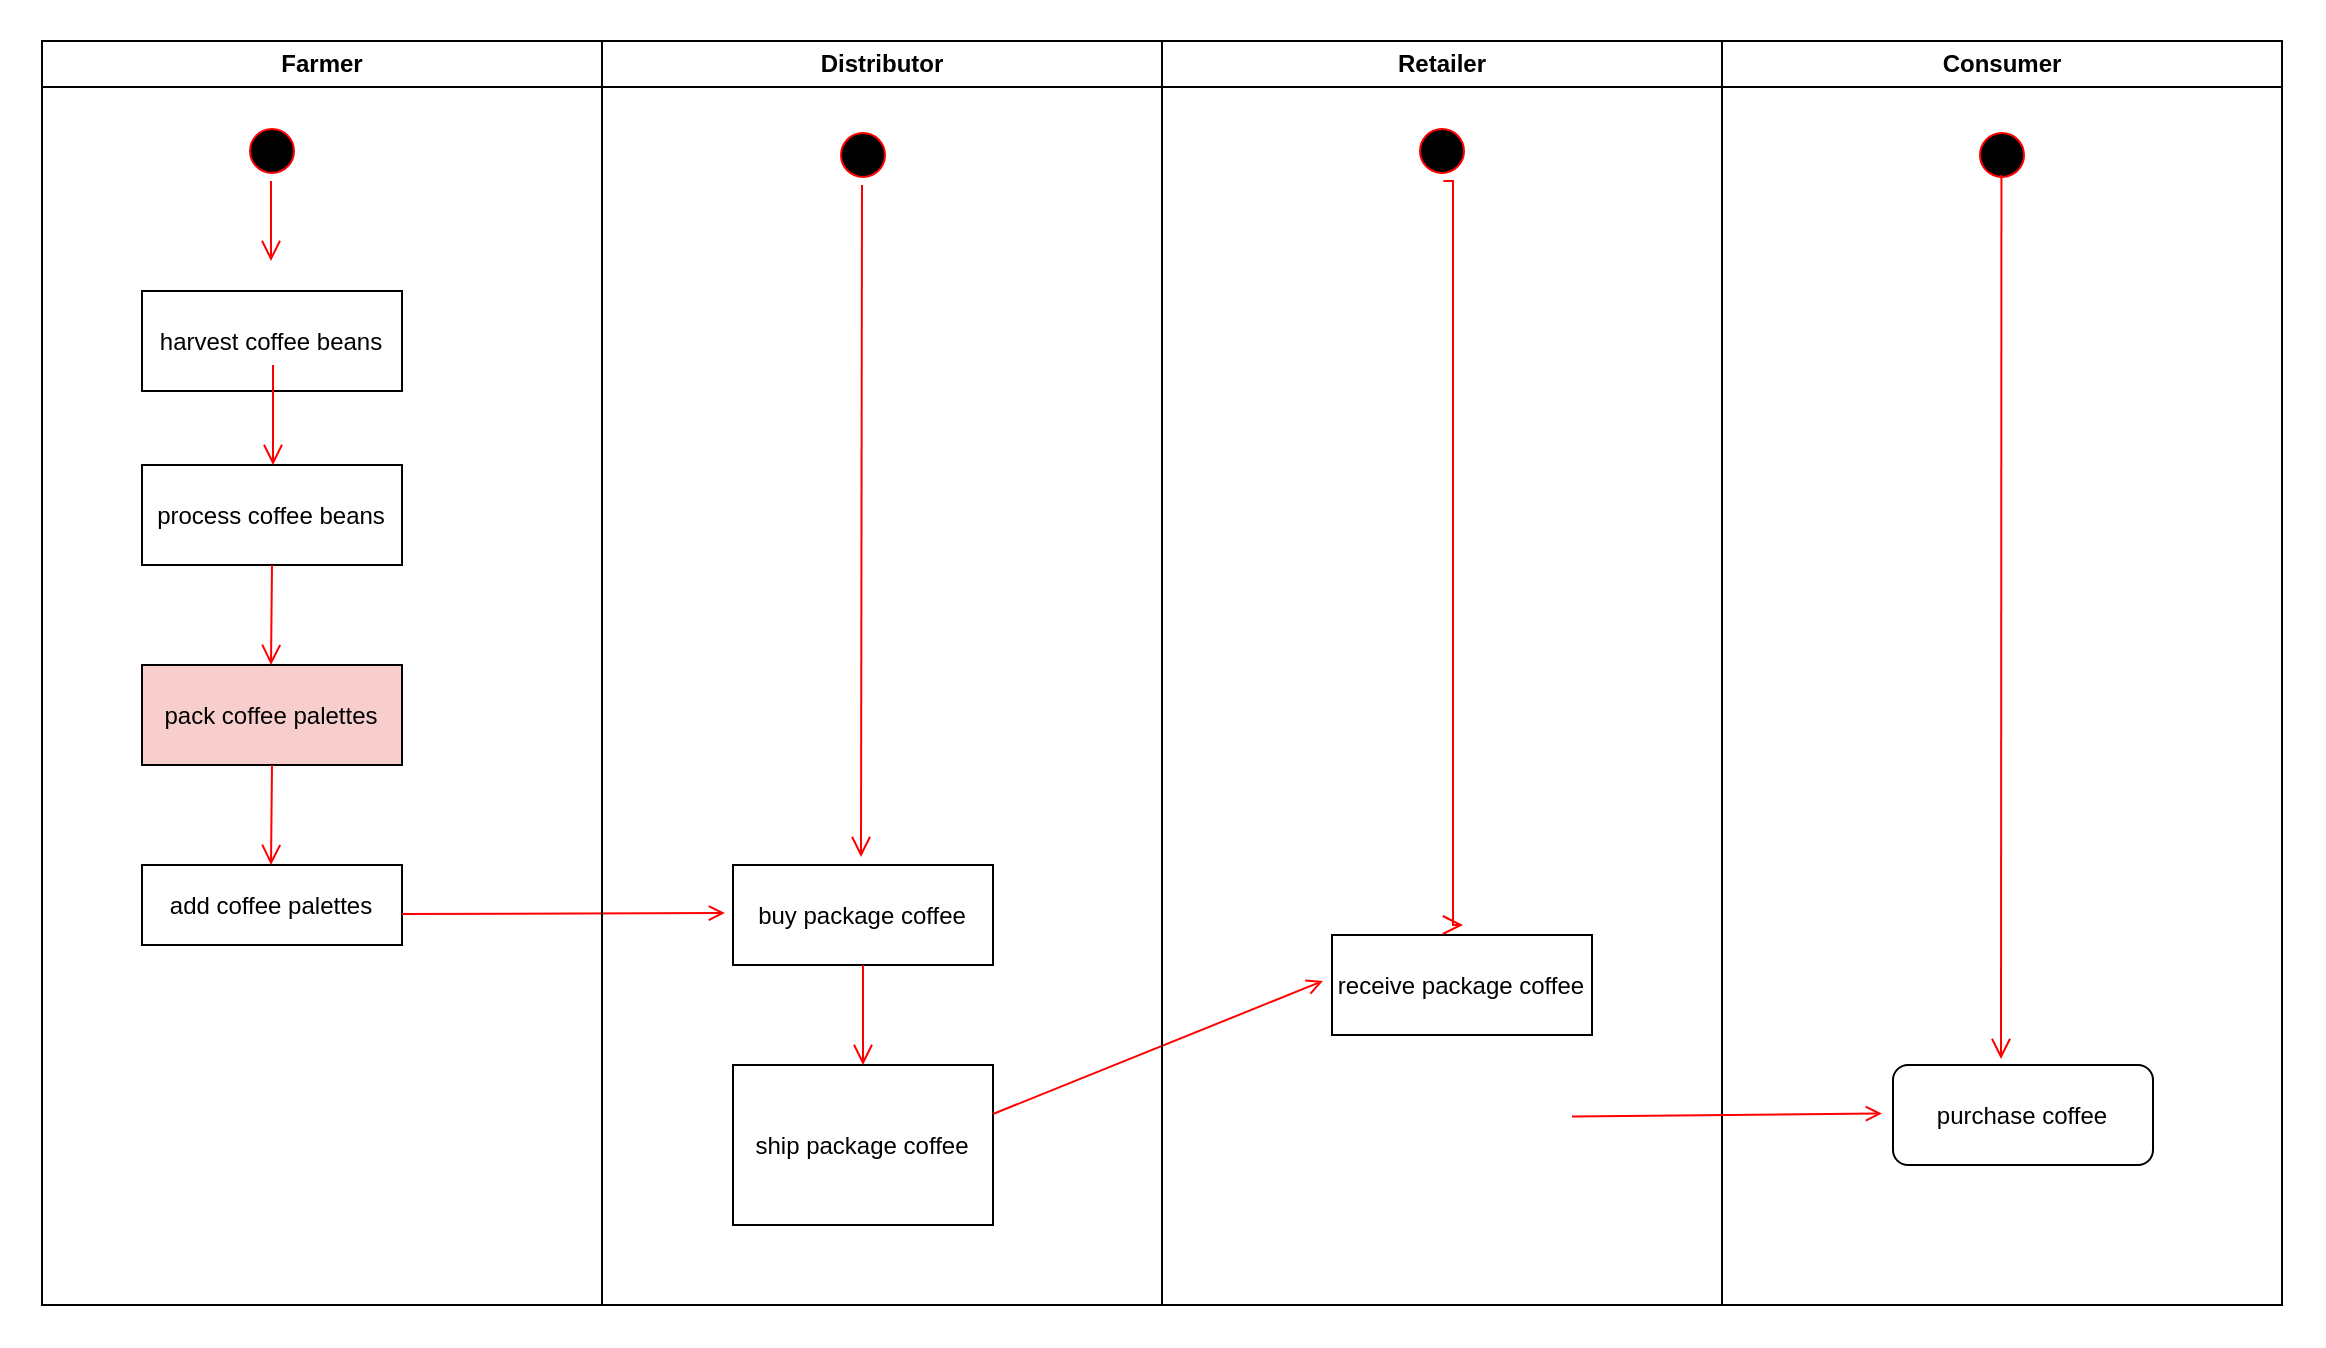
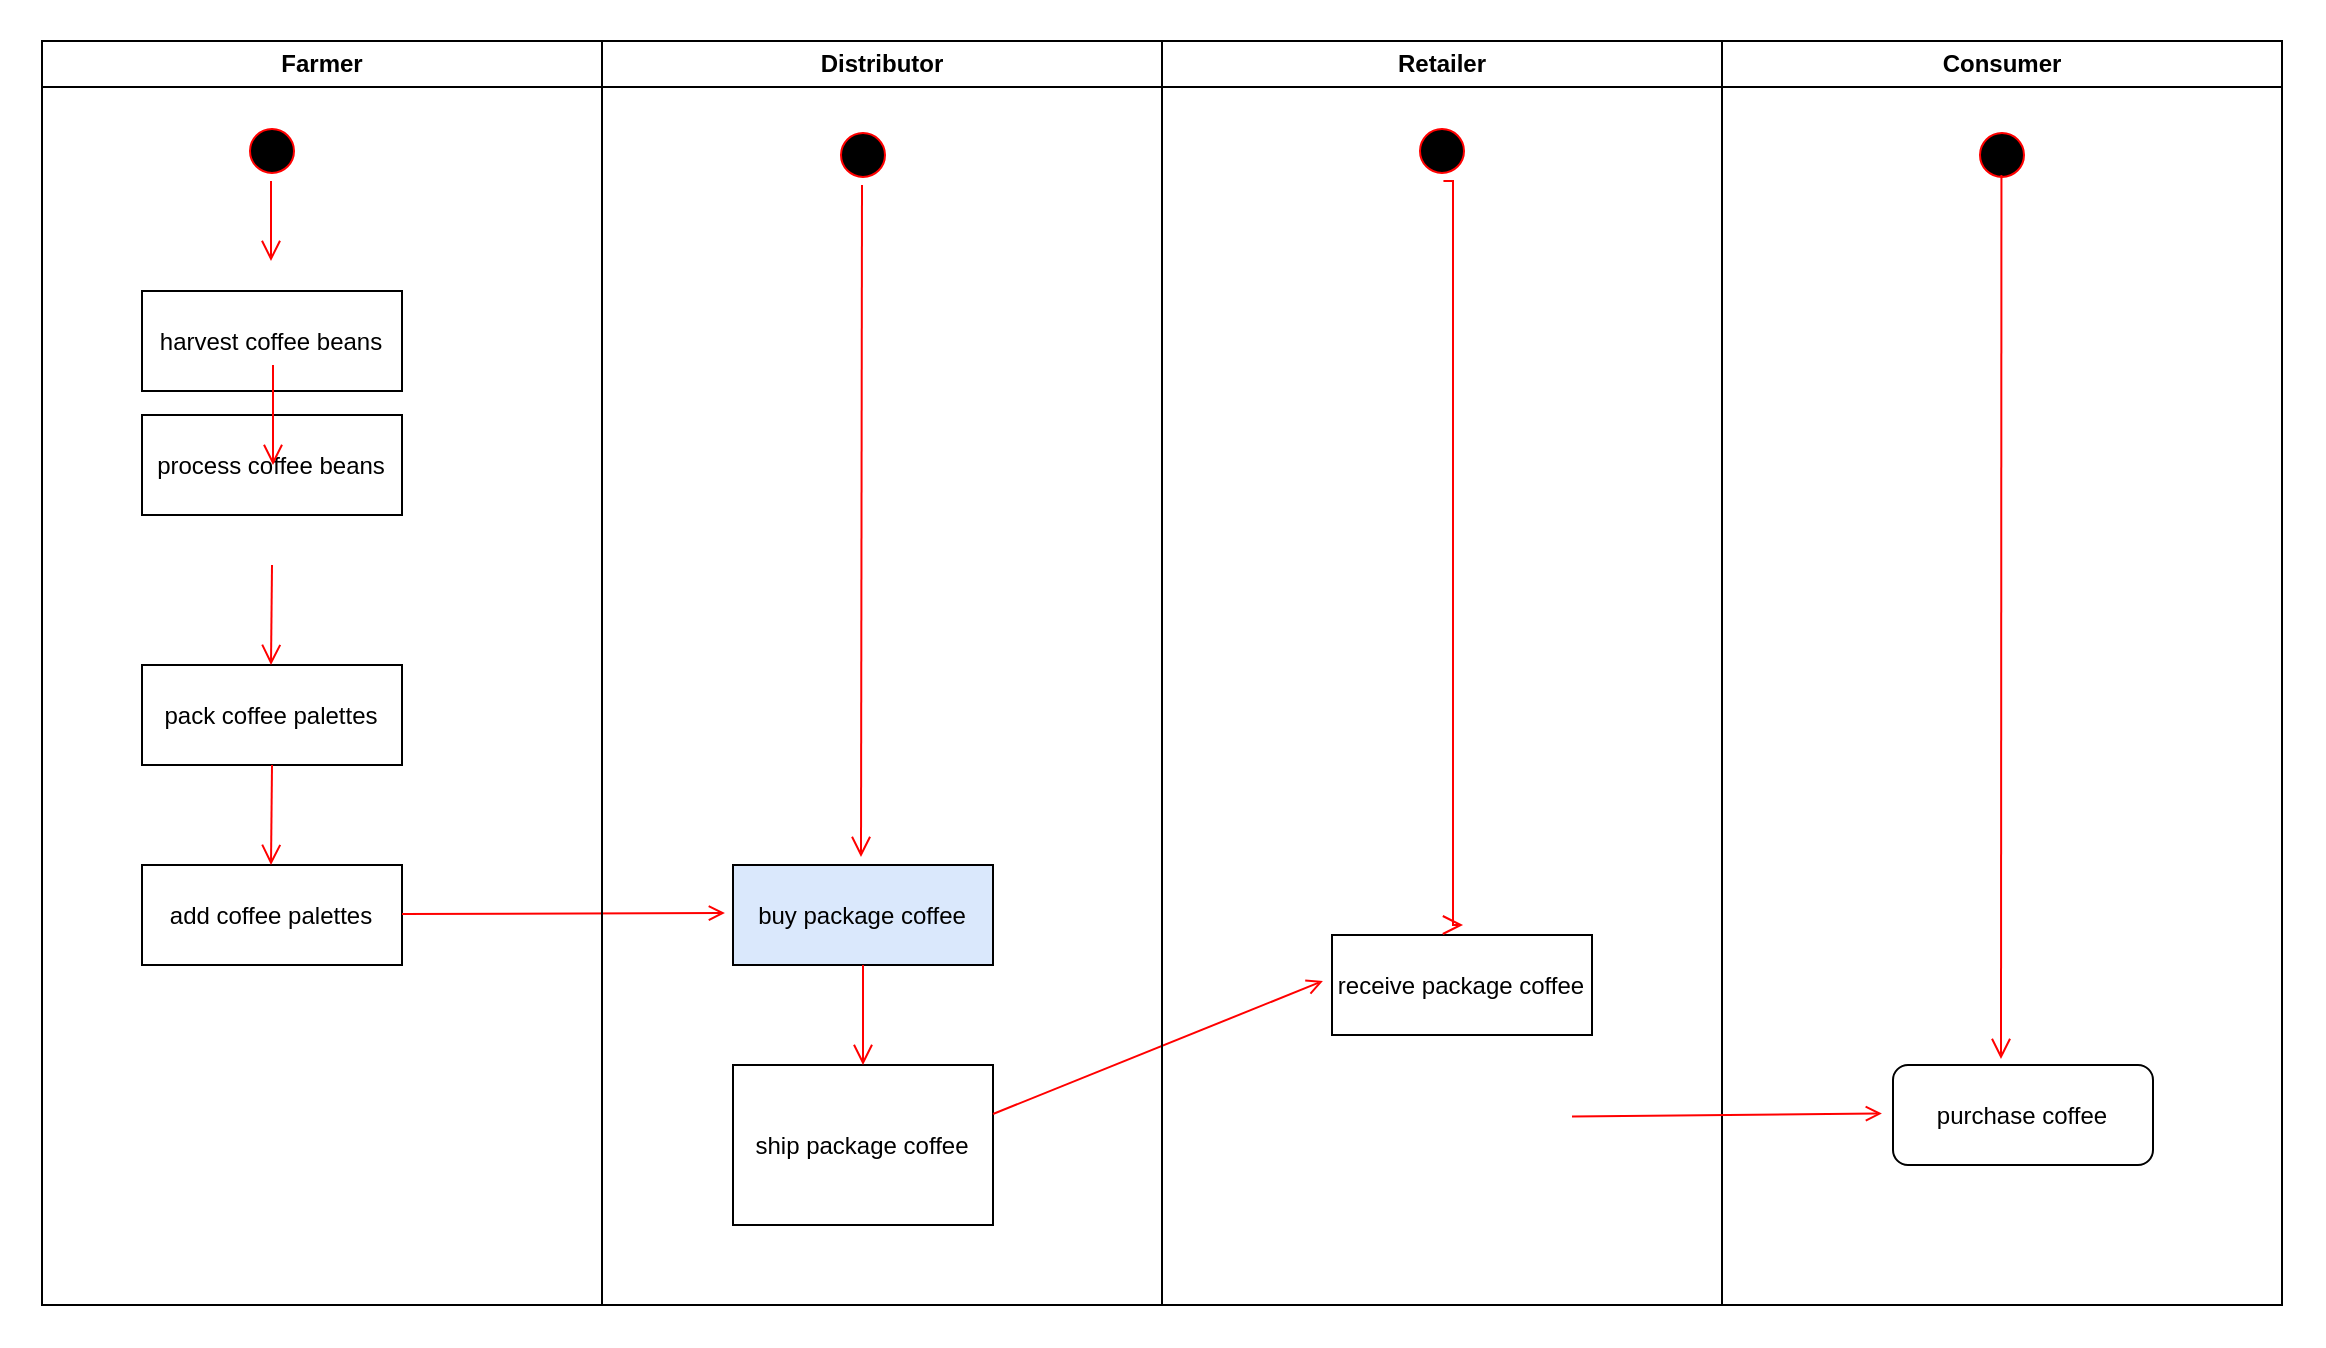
node "process coffee beans": moved (272, 515) -> (272, 465)
node "pack coffee palettes": fillcolor #f8cecc -> #ffffff
node "add coffee palettes": size 260x80 -> 260x100
node "buy package coffee": fillcolor #ffffff -> #dae8fc
